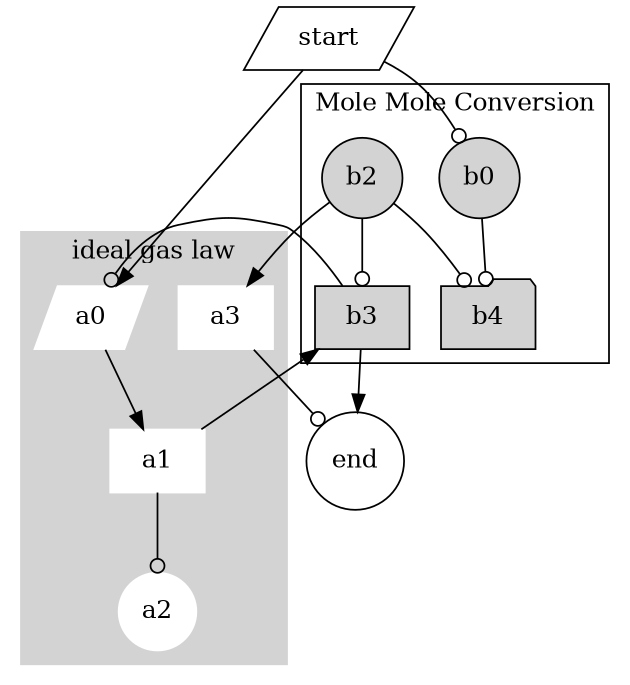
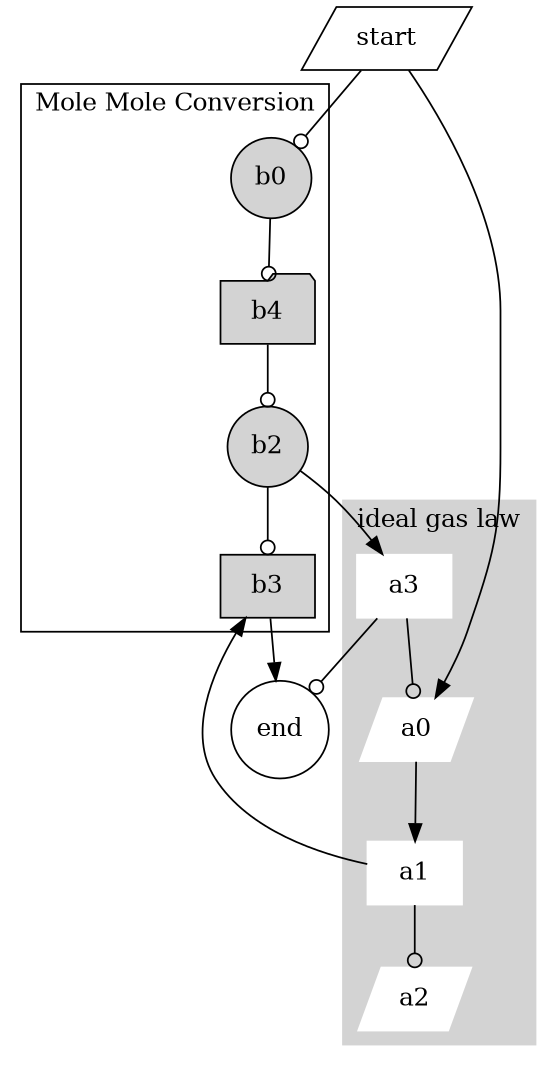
edge "b3" -> "a0": now "a3" -> "a0"
edge "b2" -> "b4": reversed
node "a2": shape circle -> parallelogram
